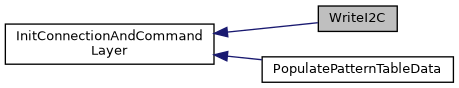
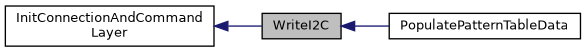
edge "PopulatePatternTableData" -> "InitConnectionAndCommand Layer": now "PopulatePatternTableData" -> "WriteI2C"
